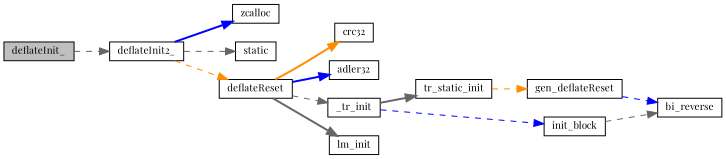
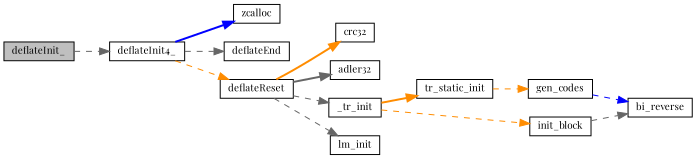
node "deflateInit2_": label "deflateInit2_" -> "deflateInit4_"
node "static": label "static" -> "deflateEnd"
edge "deflateReset" -> "adler32": color blue -> gray40
node "gen_deflateReset": label "gen_deflateReset" -> "gen_codes"
edge "_tr_init" -> "tr_static_init": color gray40 -> darkorange
edge "deflateReset" -> "lm_init": style bold -> dashed
edge "_tr_init" -> "init_block": color blue -> darkorange
